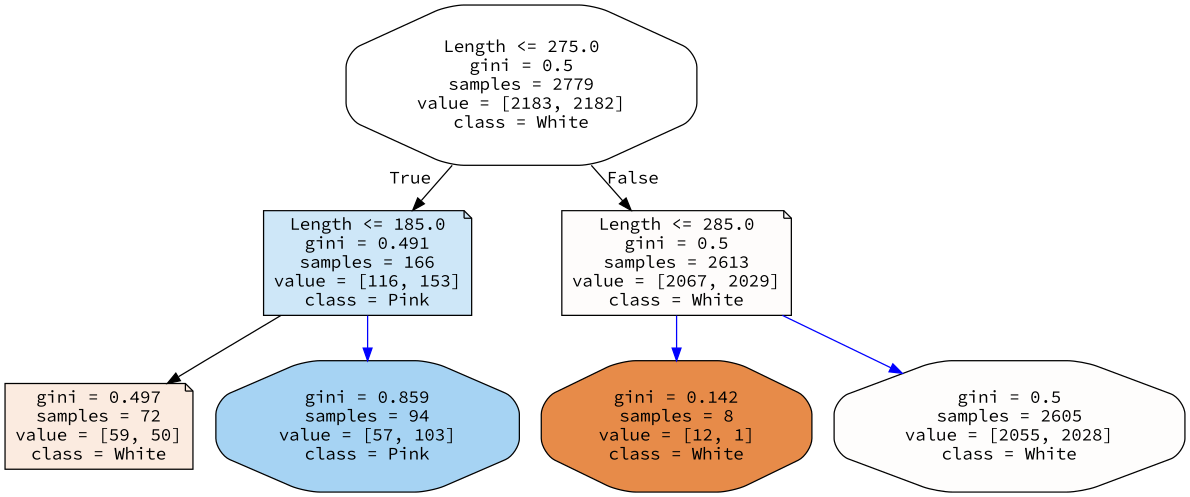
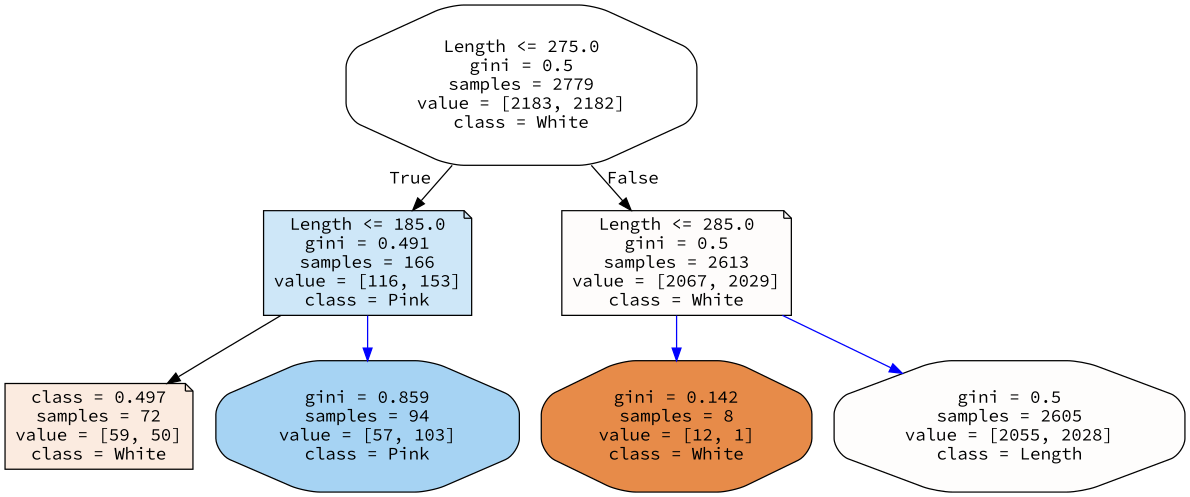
node "gini = 0.497 samples = 72 value = [59, 50] class = White": label "gini = 0.497 samples = 72 value = [59, 50] class = White" -> "class = 0.497 samples = 72 value = [59, 50] class = White"
node "gini = 0.5 samples = 2605 value = [2055, 2028] class = White": label "gini = 0.5 samples = 2605 value = [2055, 2028] class = White" -> "gini = 0.5 samples = 2605 value = [2055, 2028] class = Length"
